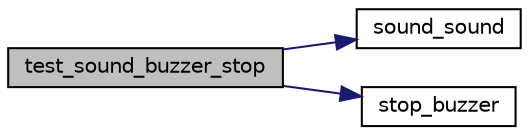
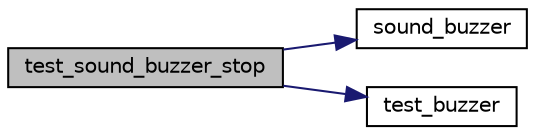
node "sound_sound": label "sound_sound" -> "sound_buzzer"
node "stop_buzzer": label "stop_buzzer" -> "test_buzzer"
